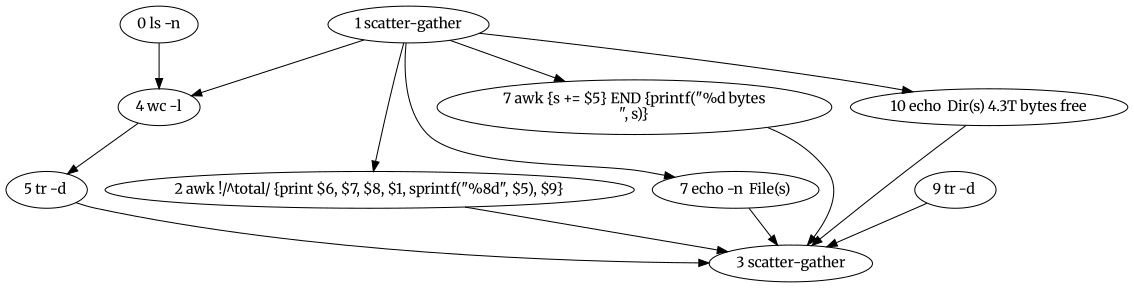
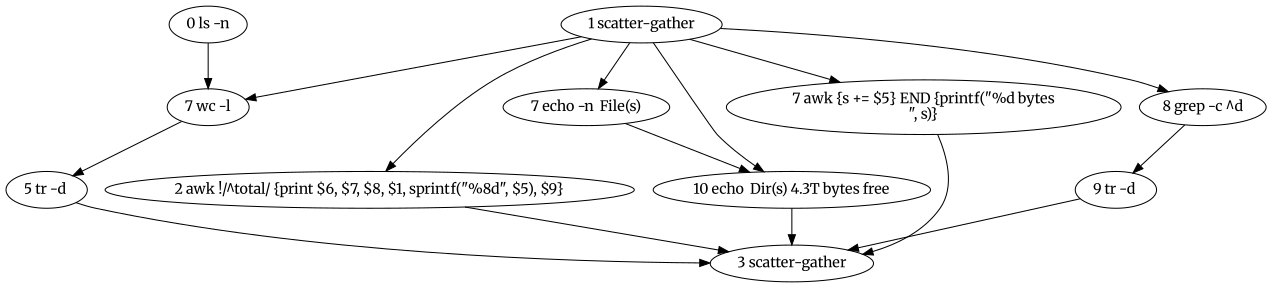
node "4 wc -l": label "4 wc -l" -> "7 wc -l"
node "8 grep -c ^d": added
edge "7 echo -n  File(s)" -> "3 scatter-gather": now "7 echo -n  File(s)" -> "10 echo  Dir(s) 4.3T bytes free"
